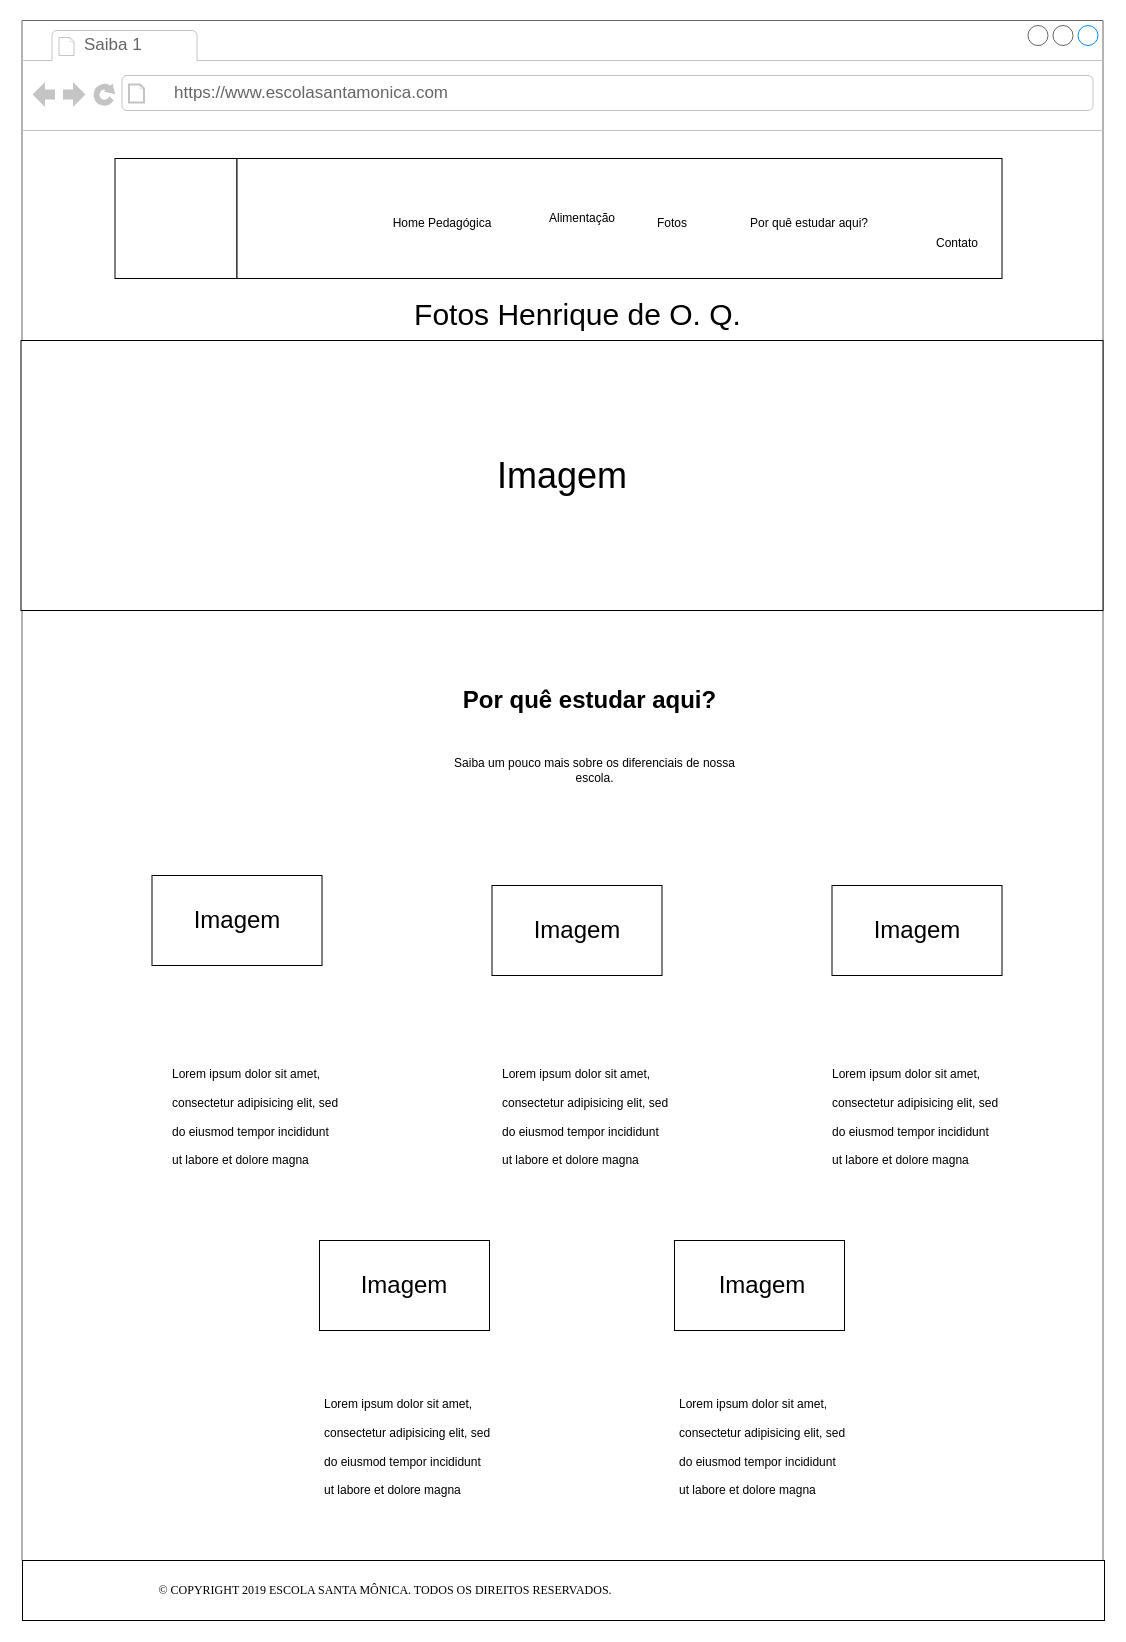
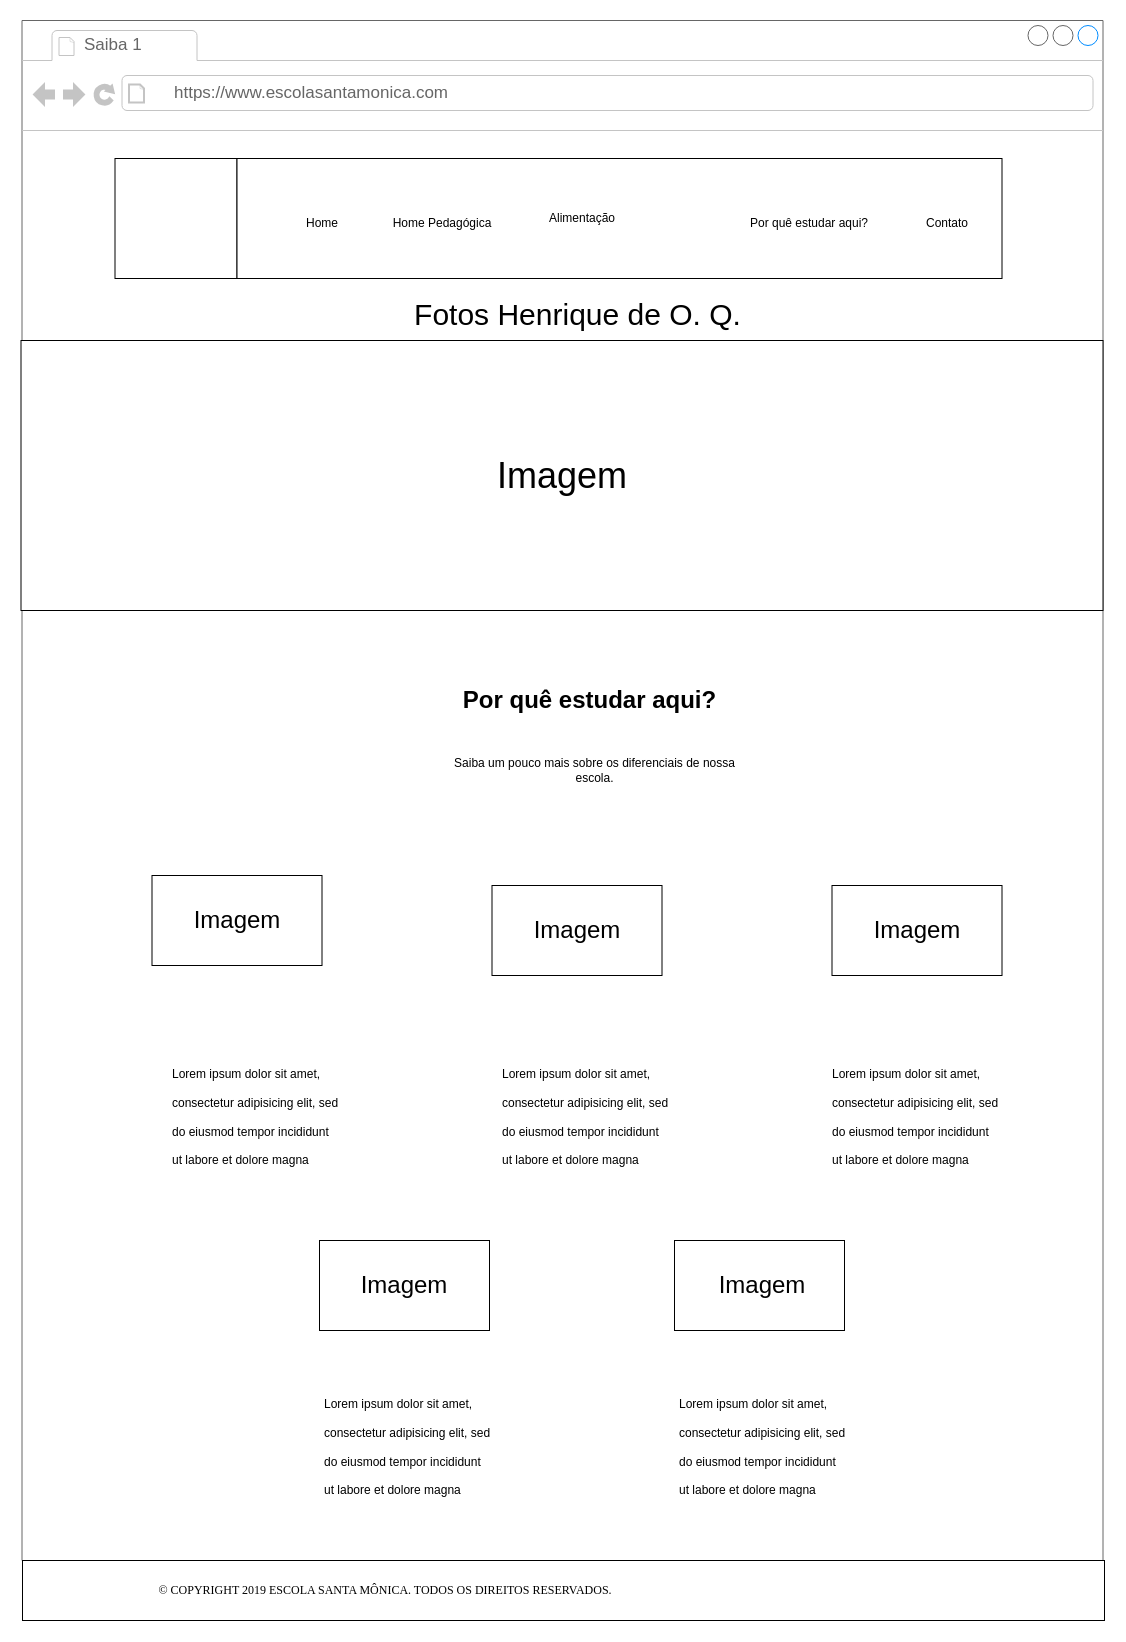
node "Home": added
node "Fotos": removed
node "Contato": moved (957, 244) -> (947, 224)
